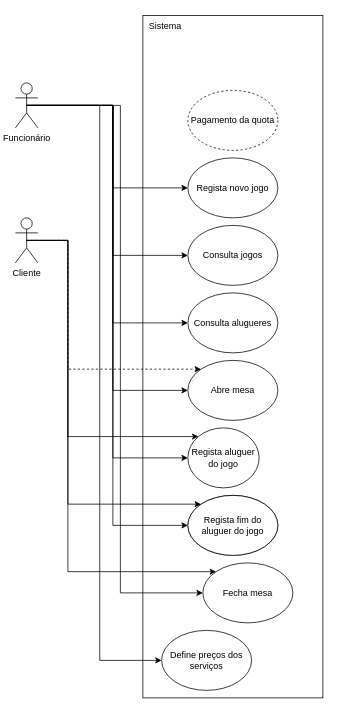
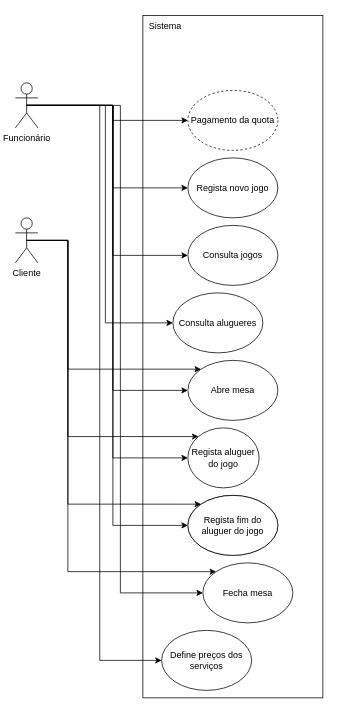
edge "Funcionário" -> "Pagamento da quota": added
node "Consulta alugueres": moved (233, 323) -> (218, 323)
edge "Cliente" -> "Abre mesa": style dashed -> solid
